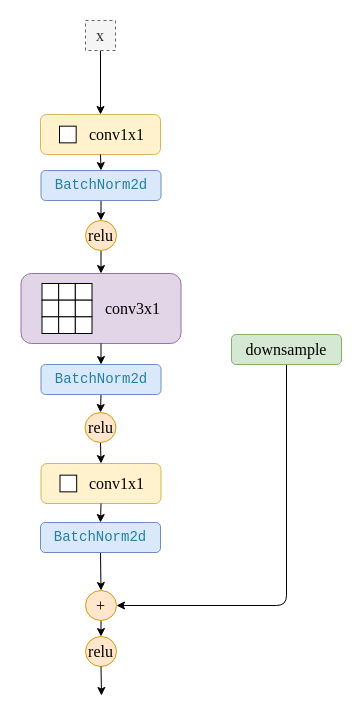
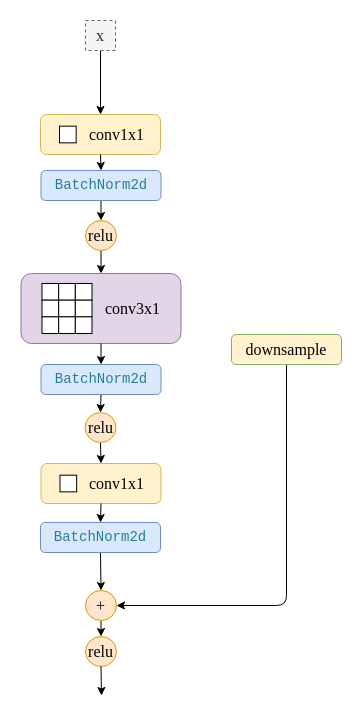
node "downsample": fillcolor #d5e8d4 -> #fff2cc
